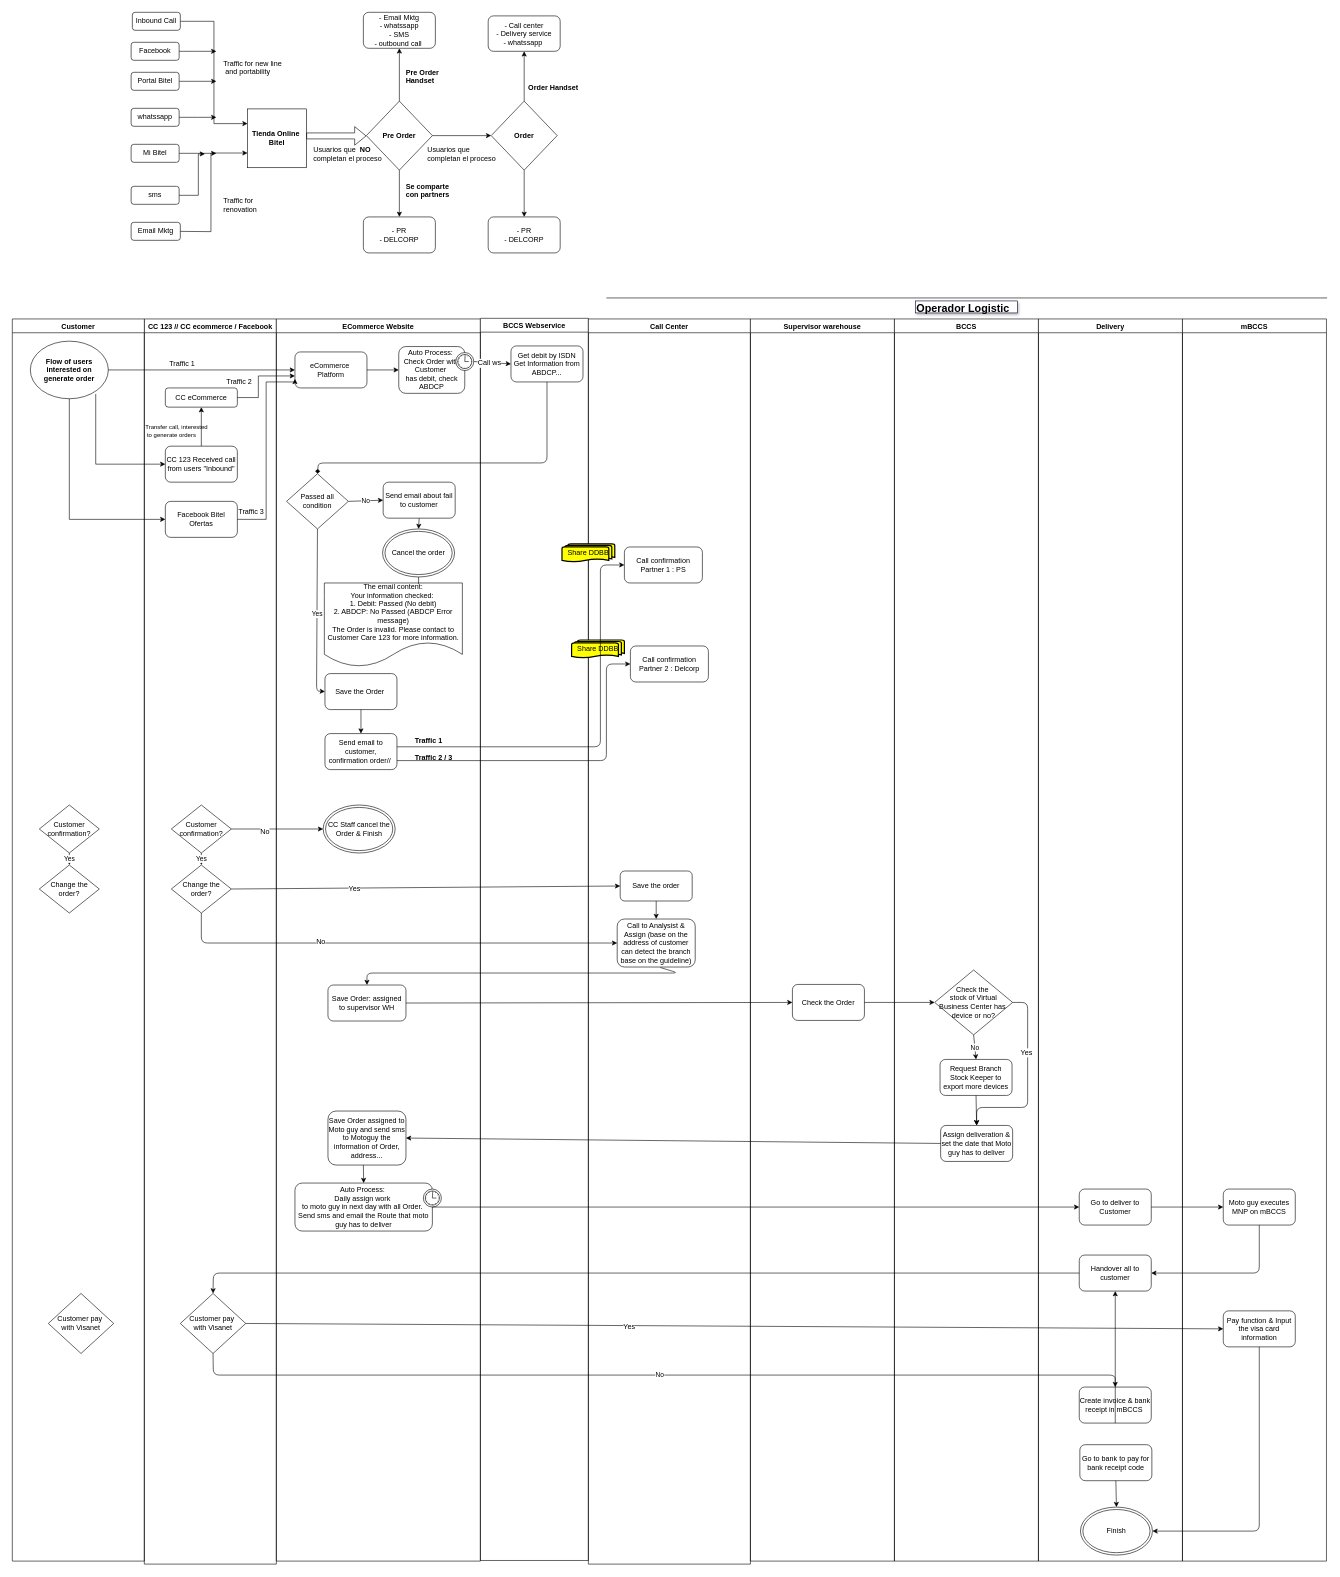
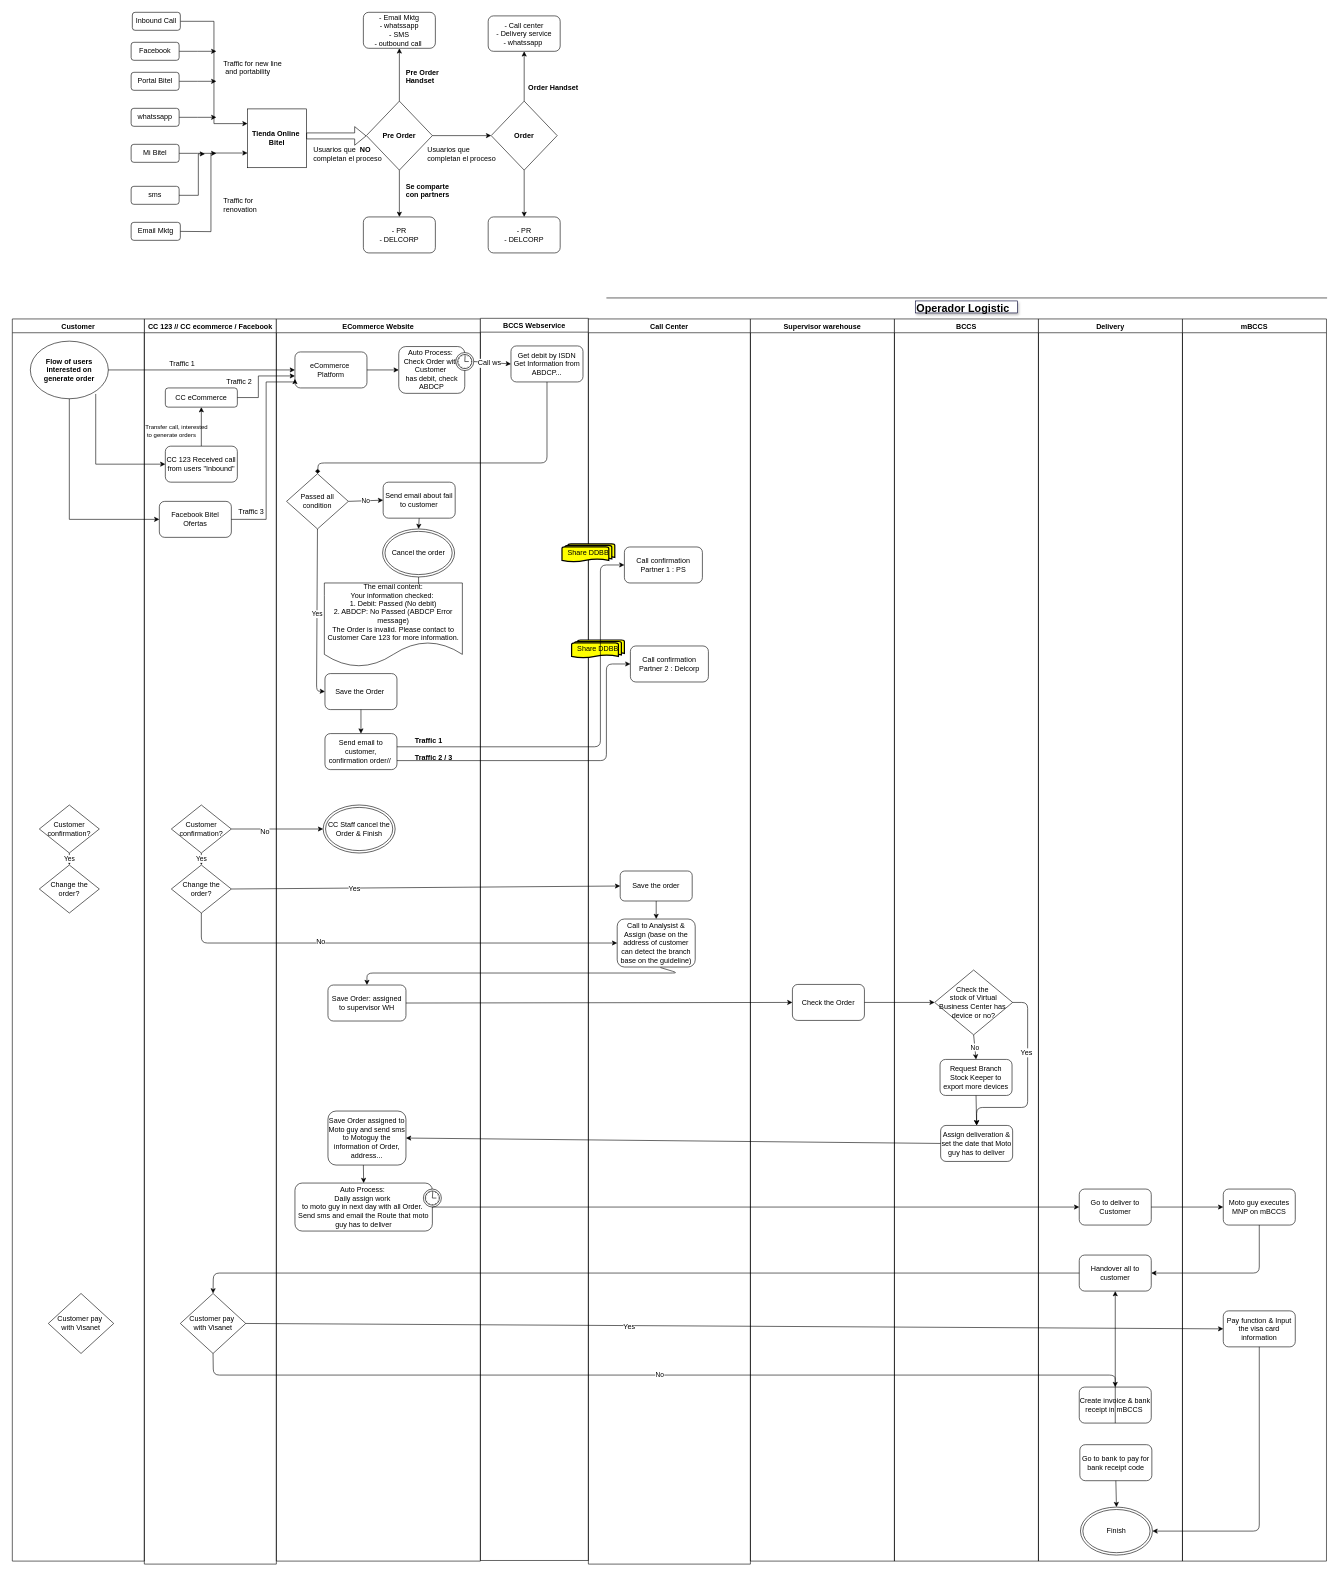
node "Facebook Bitel Ofertas": moved (201, 519) -> (195, 519)
